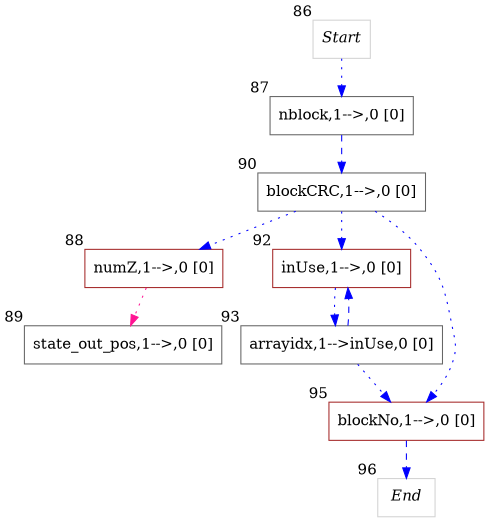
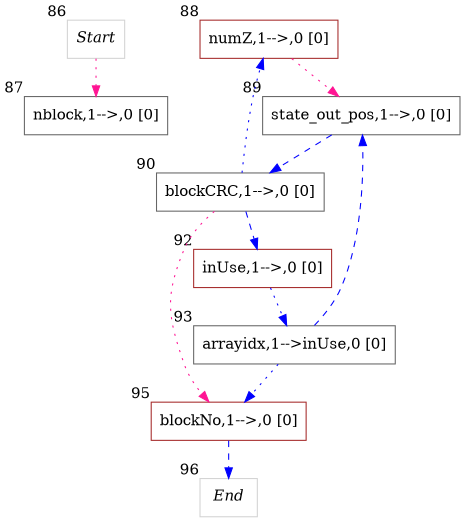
edge "Start" -> "nblock,1-->,0 [0] 87": color blue -> deeppink
edge "nblock,1-->,0 [0] 87" -> "blockCRC,1-->,0 [0] 90": now "state_out_pos,1-->,0 [0] 89" -> "blockCRC,1-->,0 [0] 90"
edge "blockCRC,1-->,0 [0] 90" -> "inUse,1-->,0 [0] 92": style dotted -> dashed
edge "blockCRC,1-->,0 [0] 90" -> "blockNo,1-->,0 [0] 95": color blue -> deeppink
edge "arrayidx,1-->inUse,0 [0] 93" -> "inUse,1-->,0 [0] 92": now "arrayidx,1-->inUse,0 [0] 93" -> "state_out_pos,1-->,0 [0] 89"
